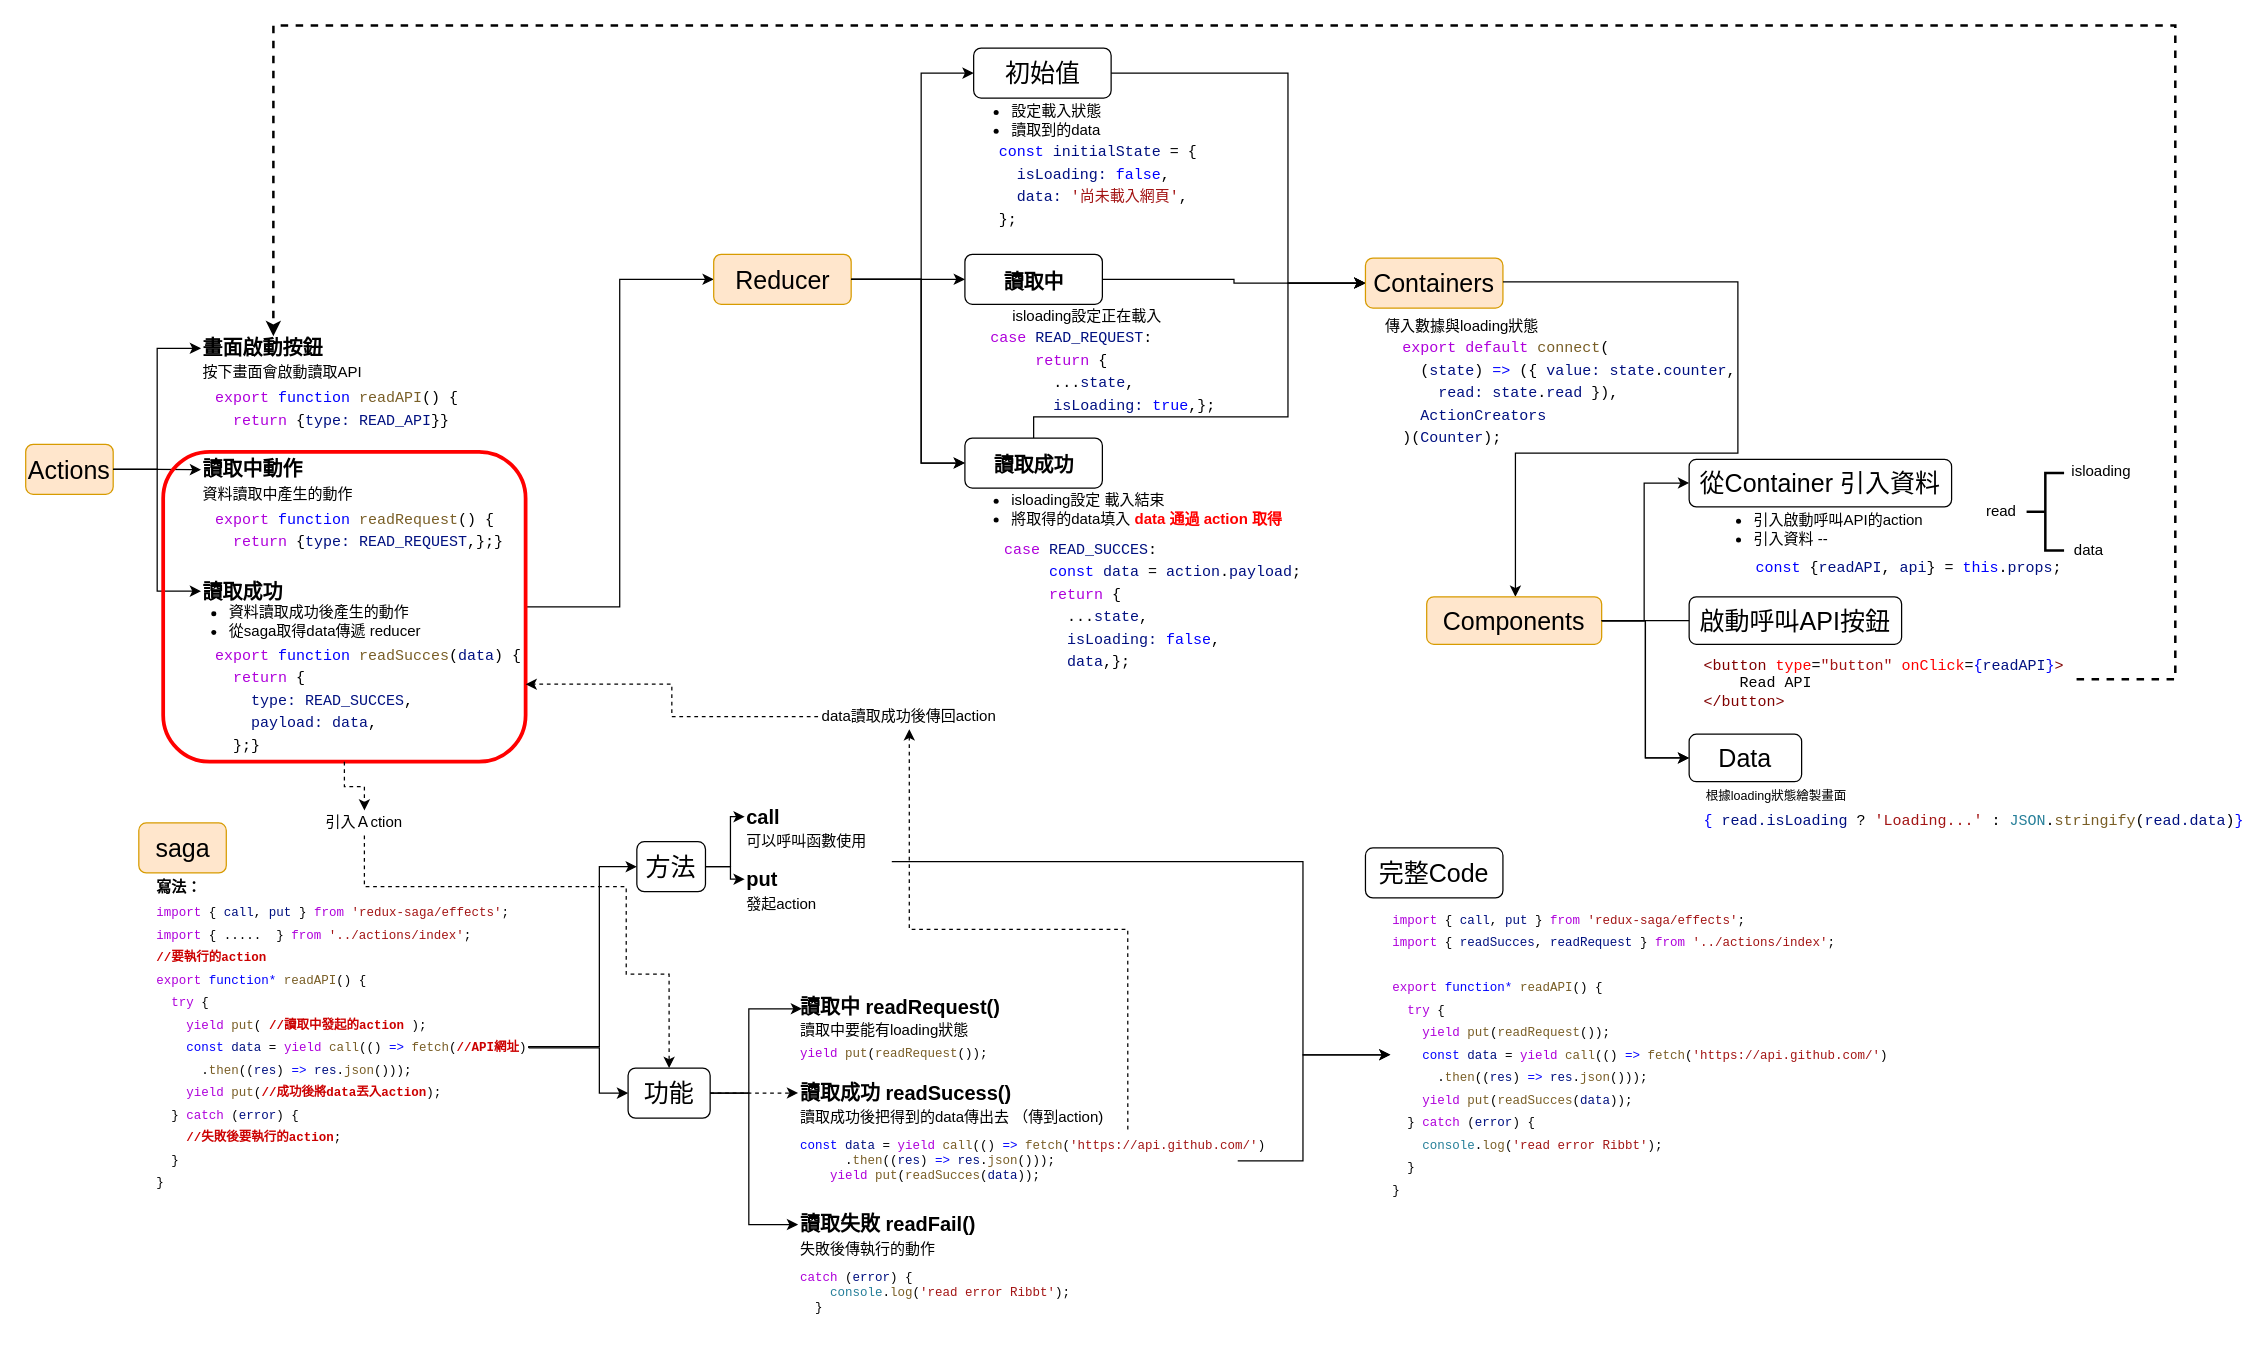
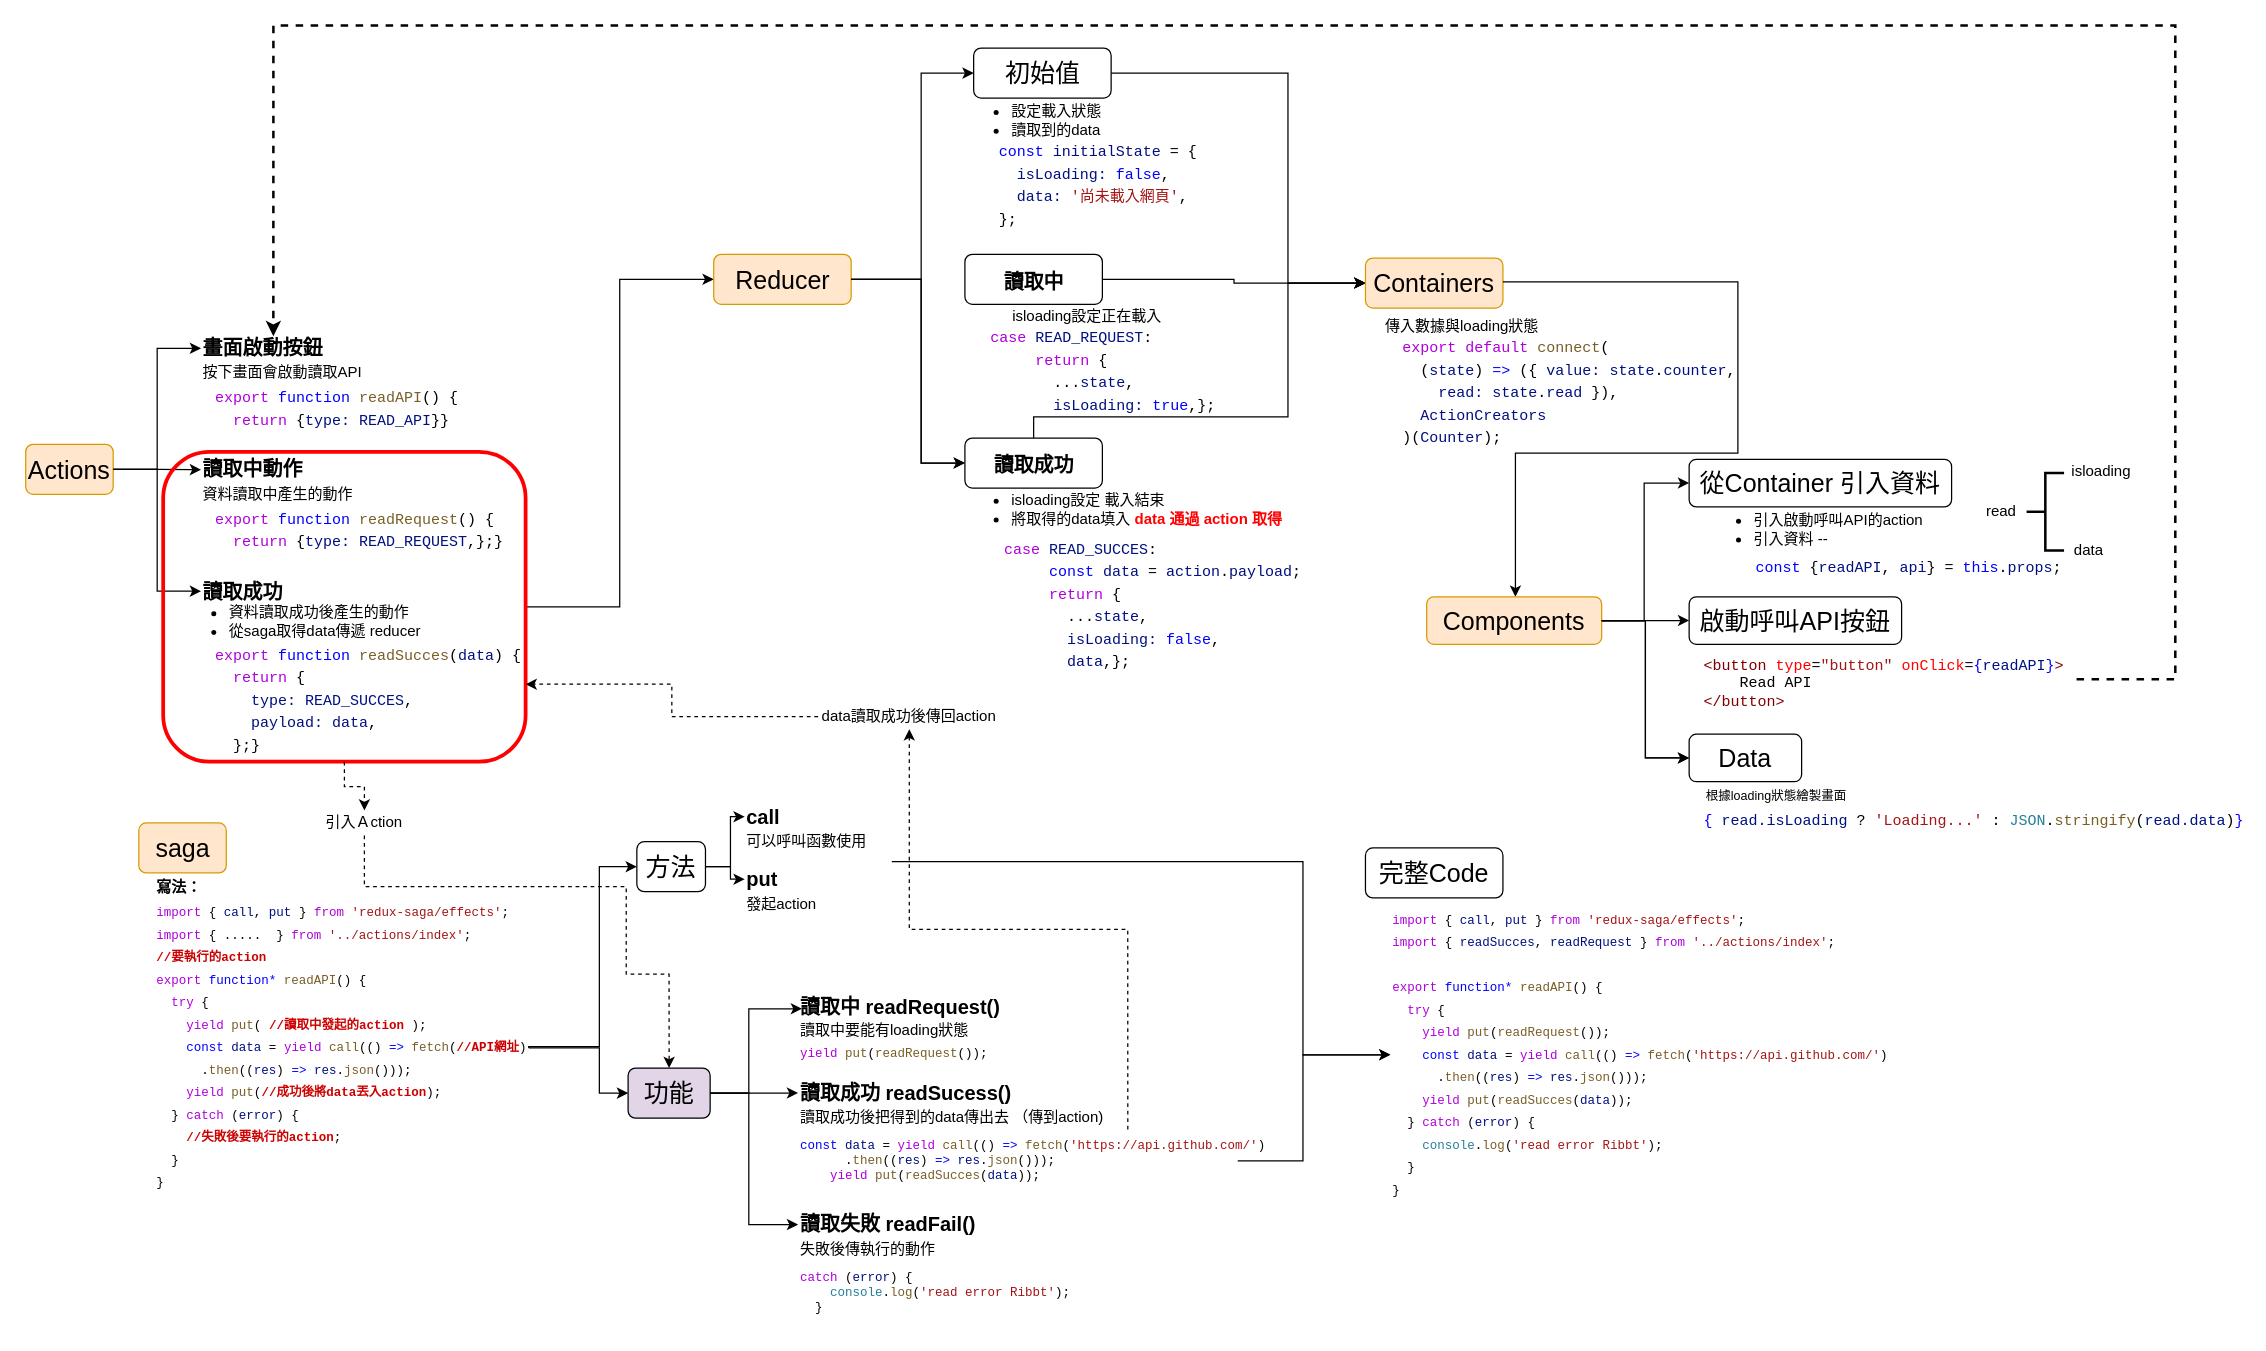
edge "Reducer" -> "讀取中": removed
edge "Components" -- "啟動呼叫API按鈕": arrowhead none -> classic
node "功能": fillcolor #ffffff -> #e1d5e7
edge "功能" -> "讀取成功 readSucess()": style dashed -> solid
